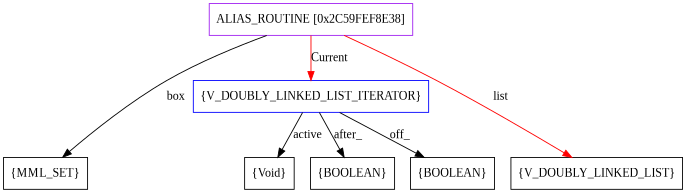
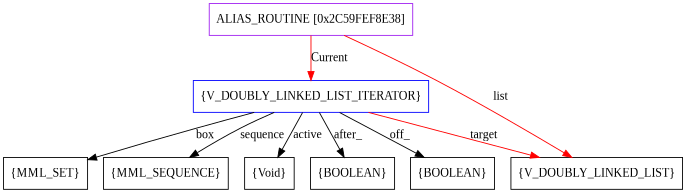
edge "ALIAS_ROUTINE [0x2C59FEF8E38]" -> "{MML_SET}": now "{V_DOUBLY_LINKED_LIST_ITERATOR}" -> "{MML_SET}"
edge "{V_DOUBLY_LINKED_LIST_ITERATOR}" -> "{V_DOUBLY_LINKED_LIST}": added, label "target"
node "{MML_SEQUENCE}": added
